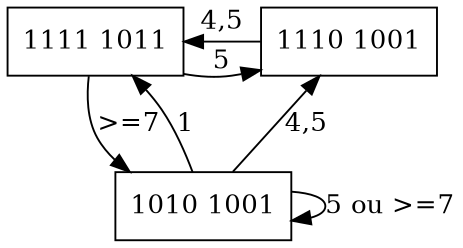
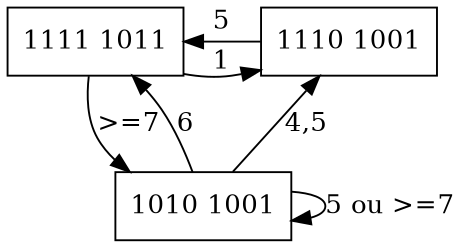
edge "1110 1001" -> "1111 1011": label "4,5" -> "5"
edge "1111 1011" -> "1110 1001": label "5" -> "1"
edge "1010 1001" -> "1111 1011": label "1" -> "6"
